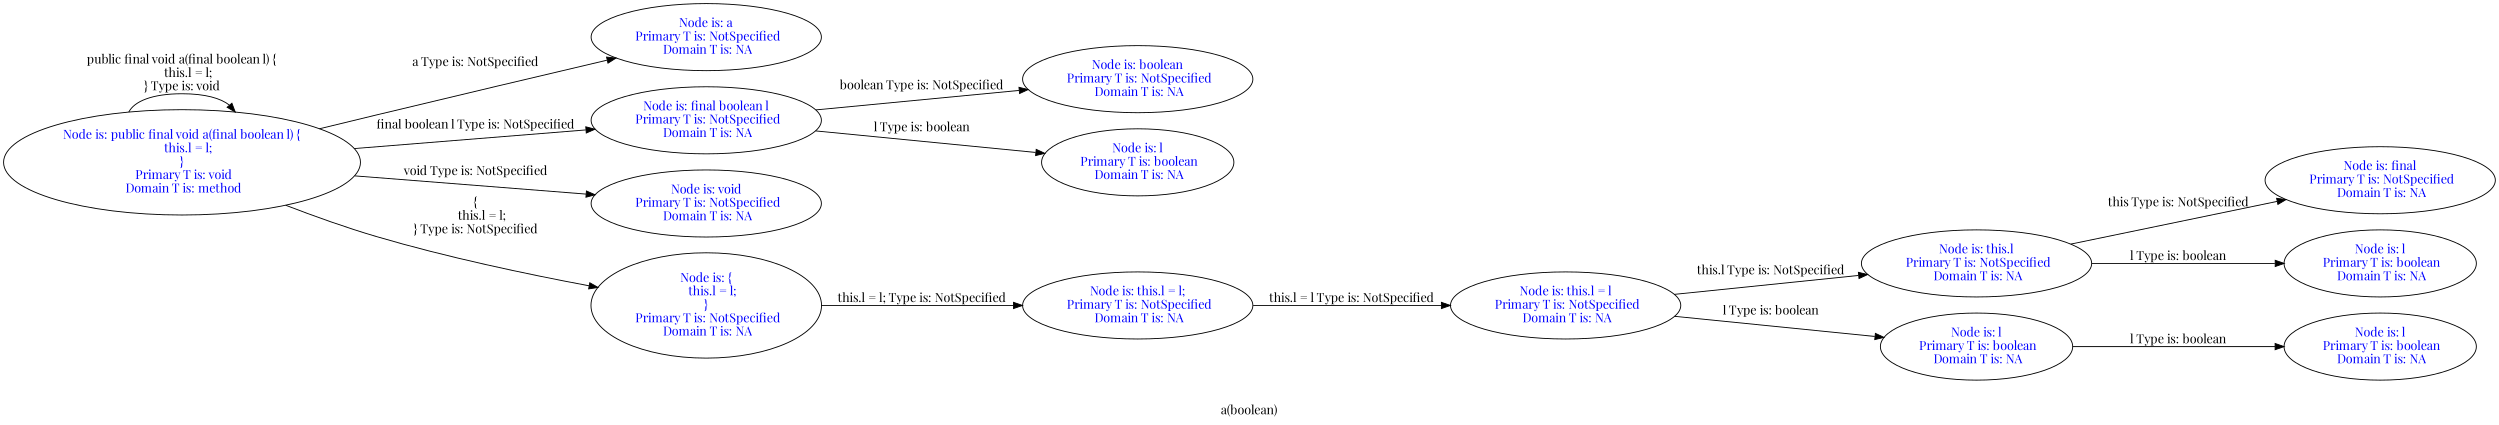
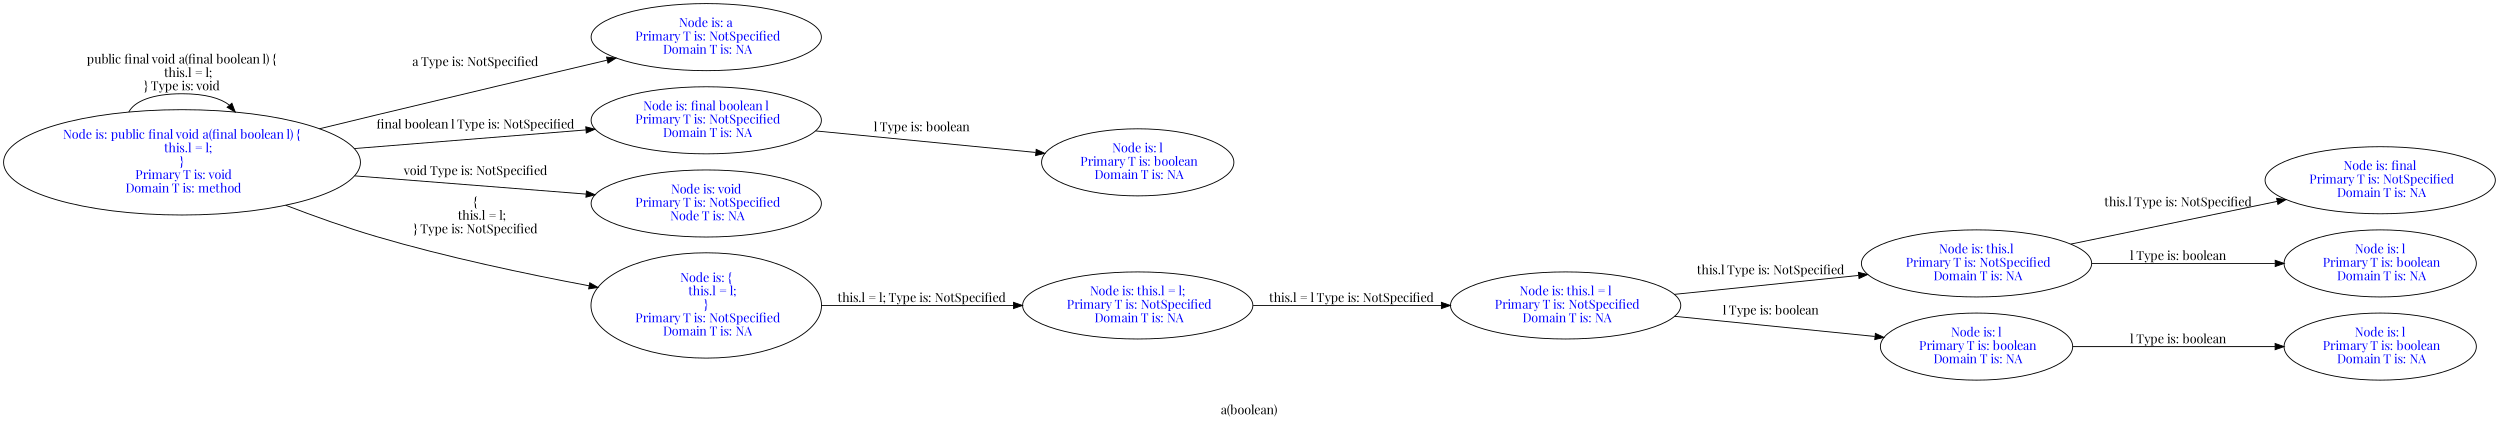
node "Node is: boolean Primary T is: NotSpecified Domain T is: NA": removed
node "Node is: void Primary T is: NotSpecified Domain T is: NA": label "Node is: void Primary T is: NotSpecified Domain T is: NA" -> "Node is: void Primary T is: NotSpecified Node T is: NA"
edge "Node is: this.l Primary T is: NotSpecified Domain T is: NA" -> "Node is: final Primary T is: NotSpecified Domain T is: NA": label "this Type is: NotSpecified" -> "this.l Type is: NotSpecified"
